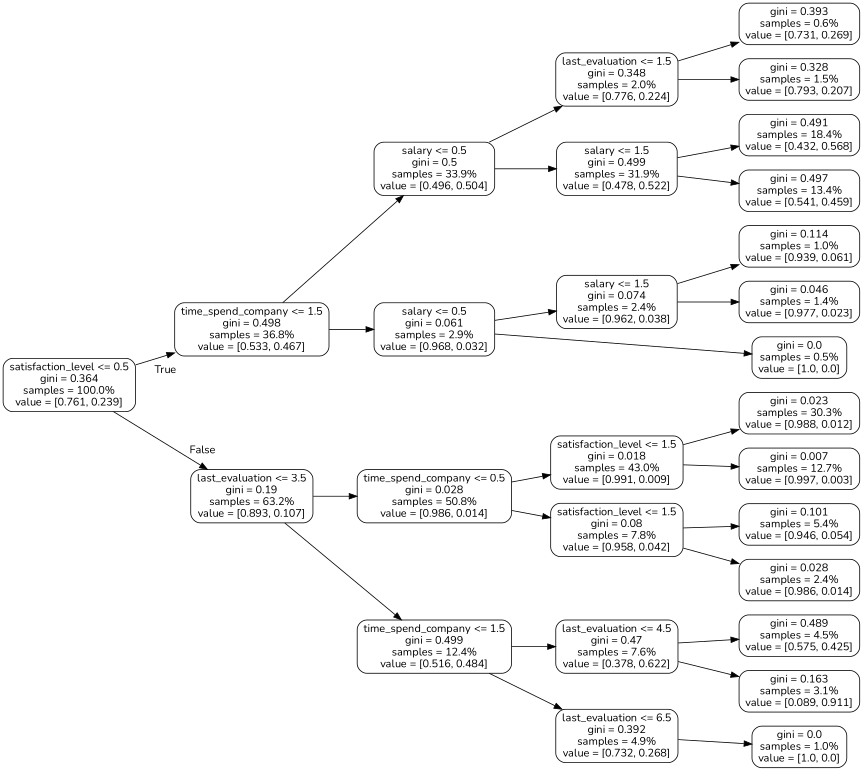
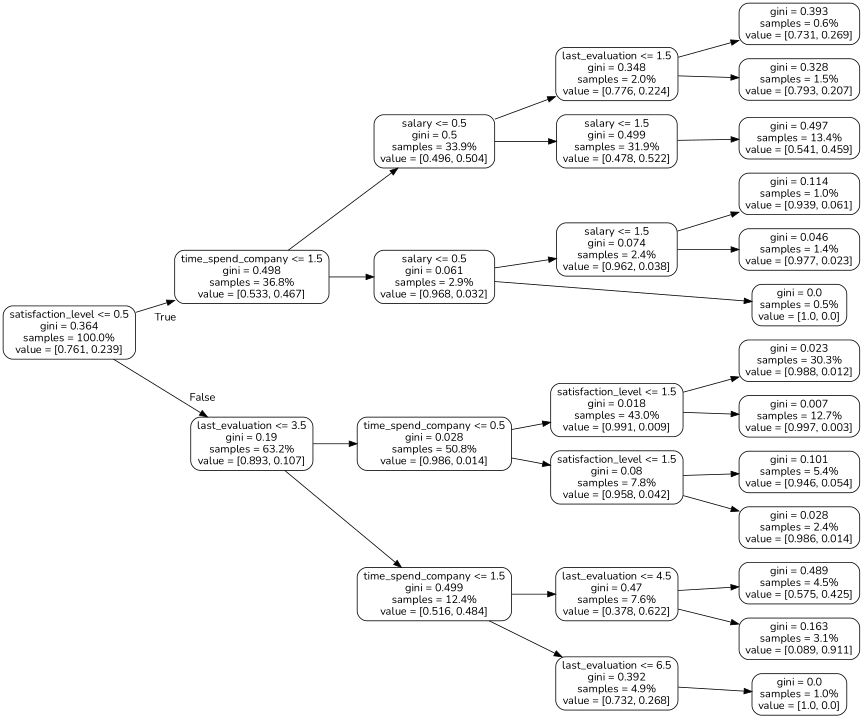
node "gini = 0.491 samples = 18.4% value = [0.432, 0.568]": removed
